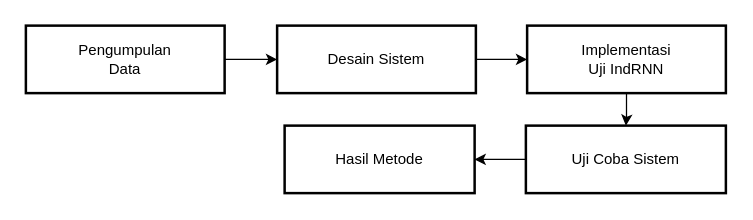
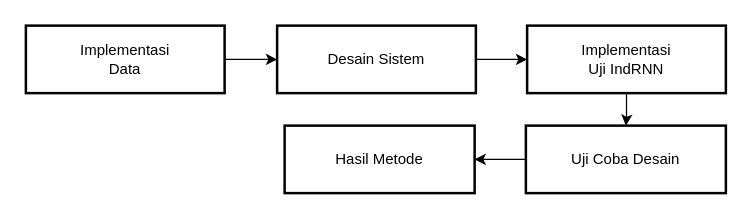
node "Pengumpulan Data": label "Pengumpulan Data" -> "Implementasi Data"
node "Uji Coba Sistem": label "Uji Coba Sistem" -> "Uji Coba Desain"
